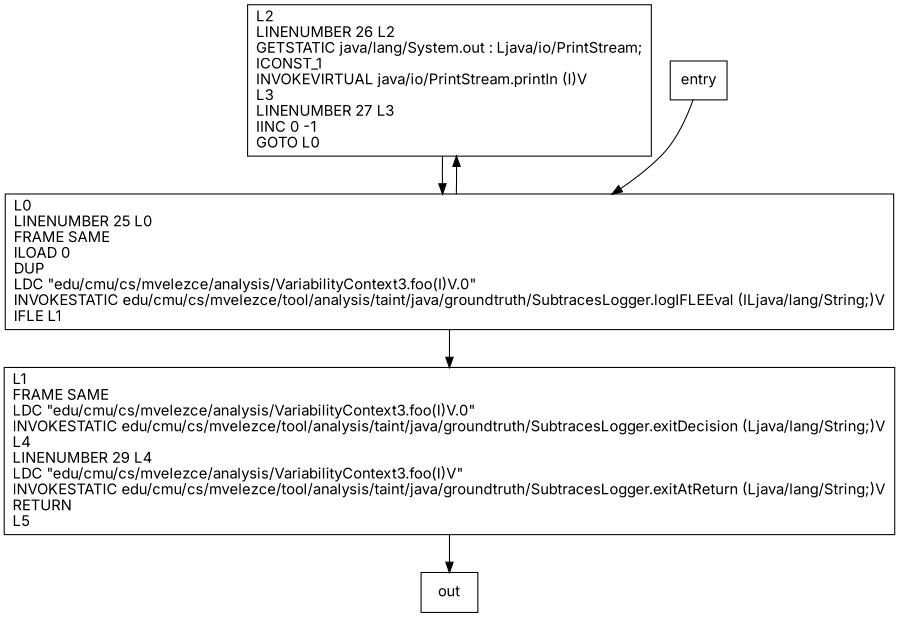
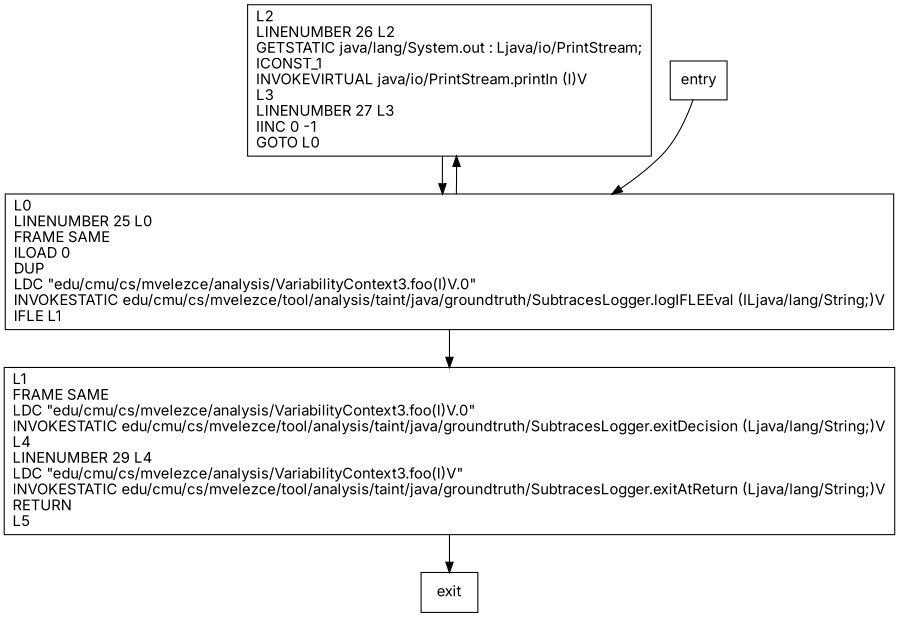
node "out": label "out" -> "exit"
